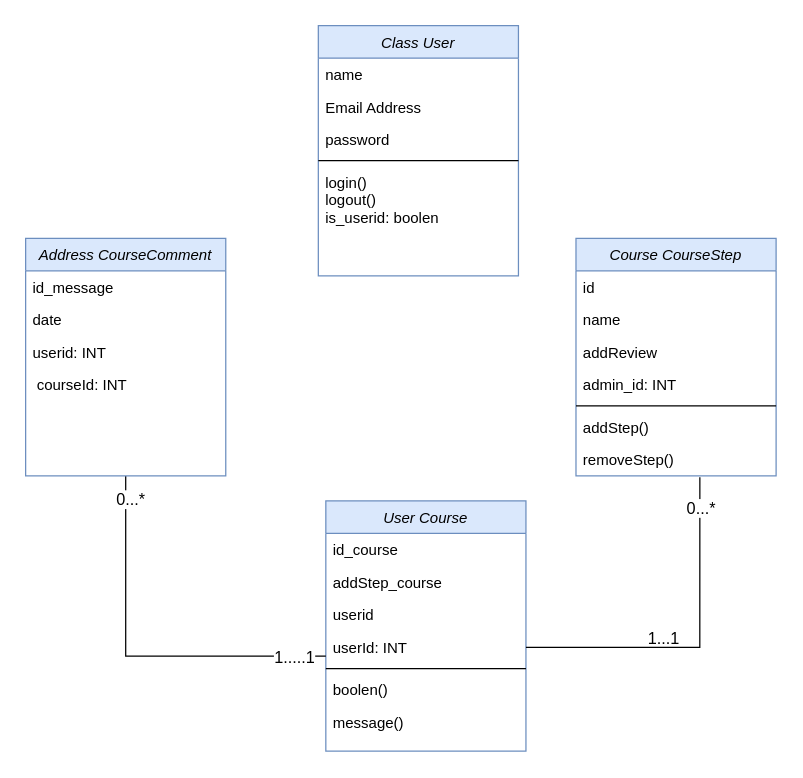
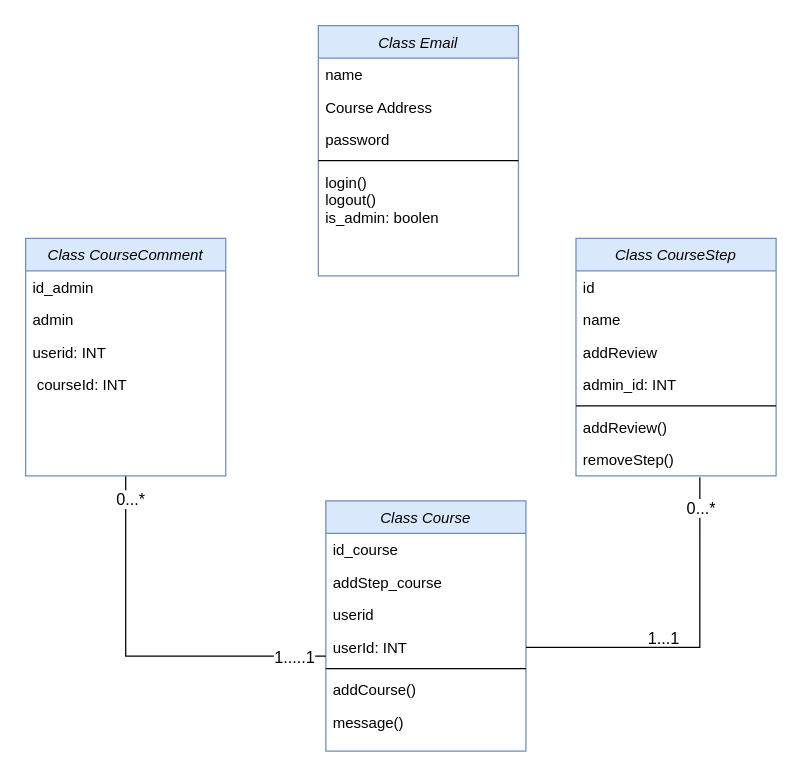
node "Class User": label "Class User" -> "Class Email"
node "Email Address": label "Email Address" -> "Course Address"
node "login() logout() is_userid: boolen": label "login() logout() is_userid: boolen" -> "login() logout() is_admin: boolen"
node "Address CourseComment": label "Address CourseComment" -> "Class CourseComment"
node "Course CourseStep": label "Course CourseStep" -> "Class CourseStep"
node "id_message": label "id_message" -> "id_admin"
node "date": label "date" -> "admin"
node "addStep()": label "addStep()" -> "addReview()"
node "User Course": label "User Course" -> "Class Course"
node "boolen()": label "boolen()" -> "addCourse()"
